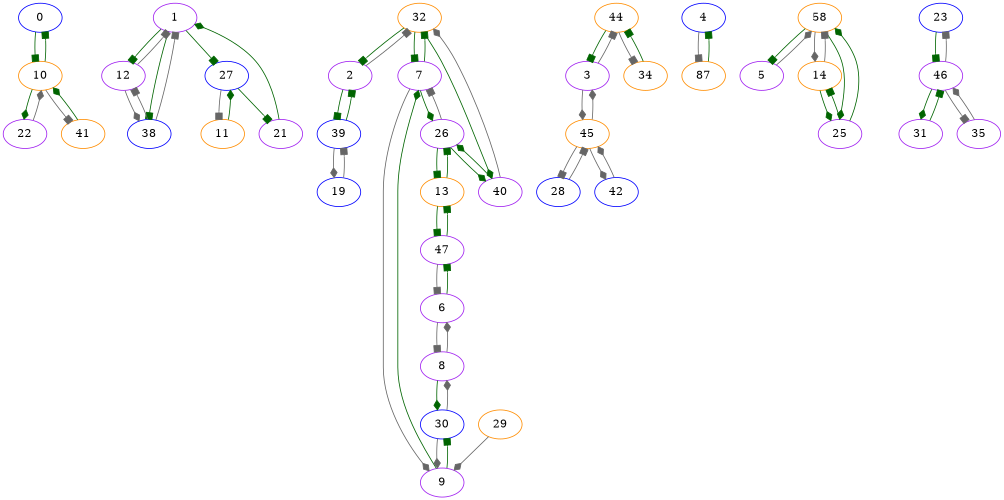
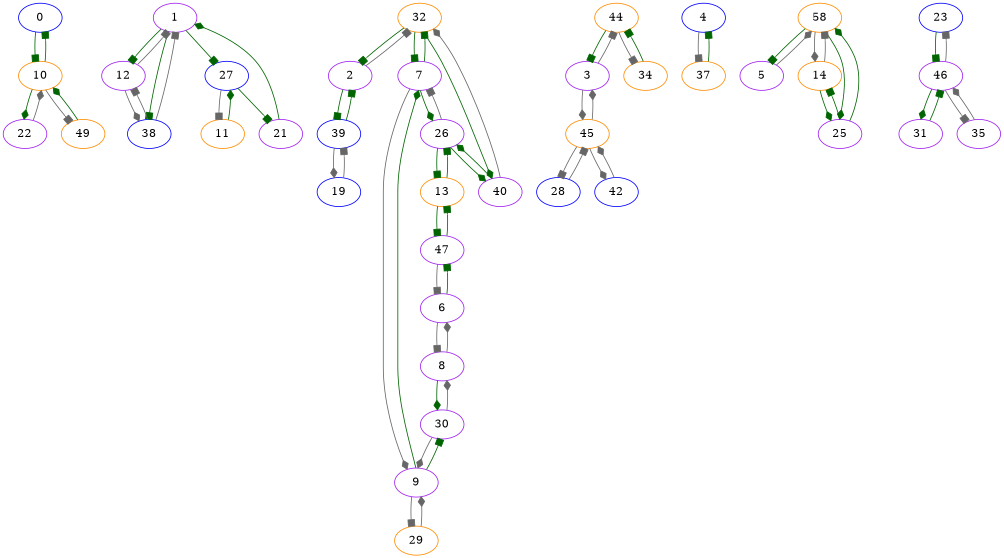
node "87": label "87" -> "37"
node "41": label "41" -> "49"
node "30": color blue -> purple
edge "9" -> "29": added
